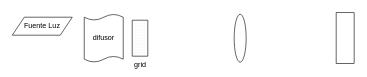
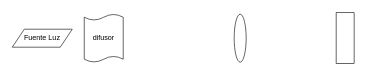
node "Fuente Luz": moved (42, 26) -> (42, 38)
node "grid": removed
